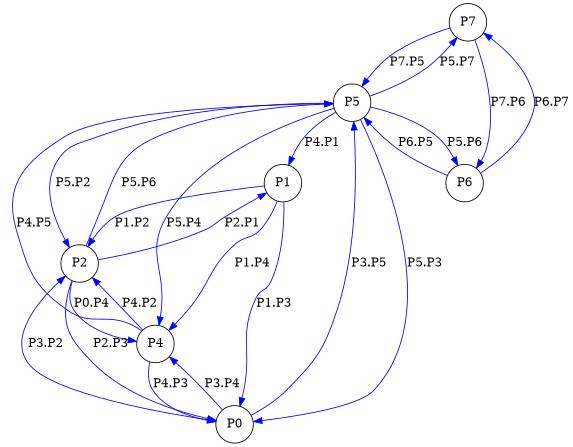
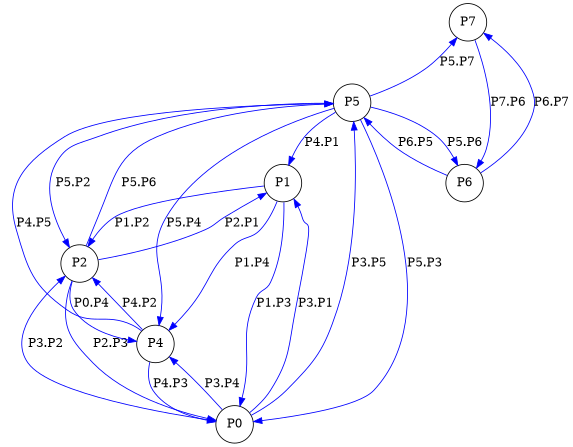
edge "P7" -> "P5": removed, label "P7.P5"
edge "P0" -> "P1": added, label "P3.P1"
